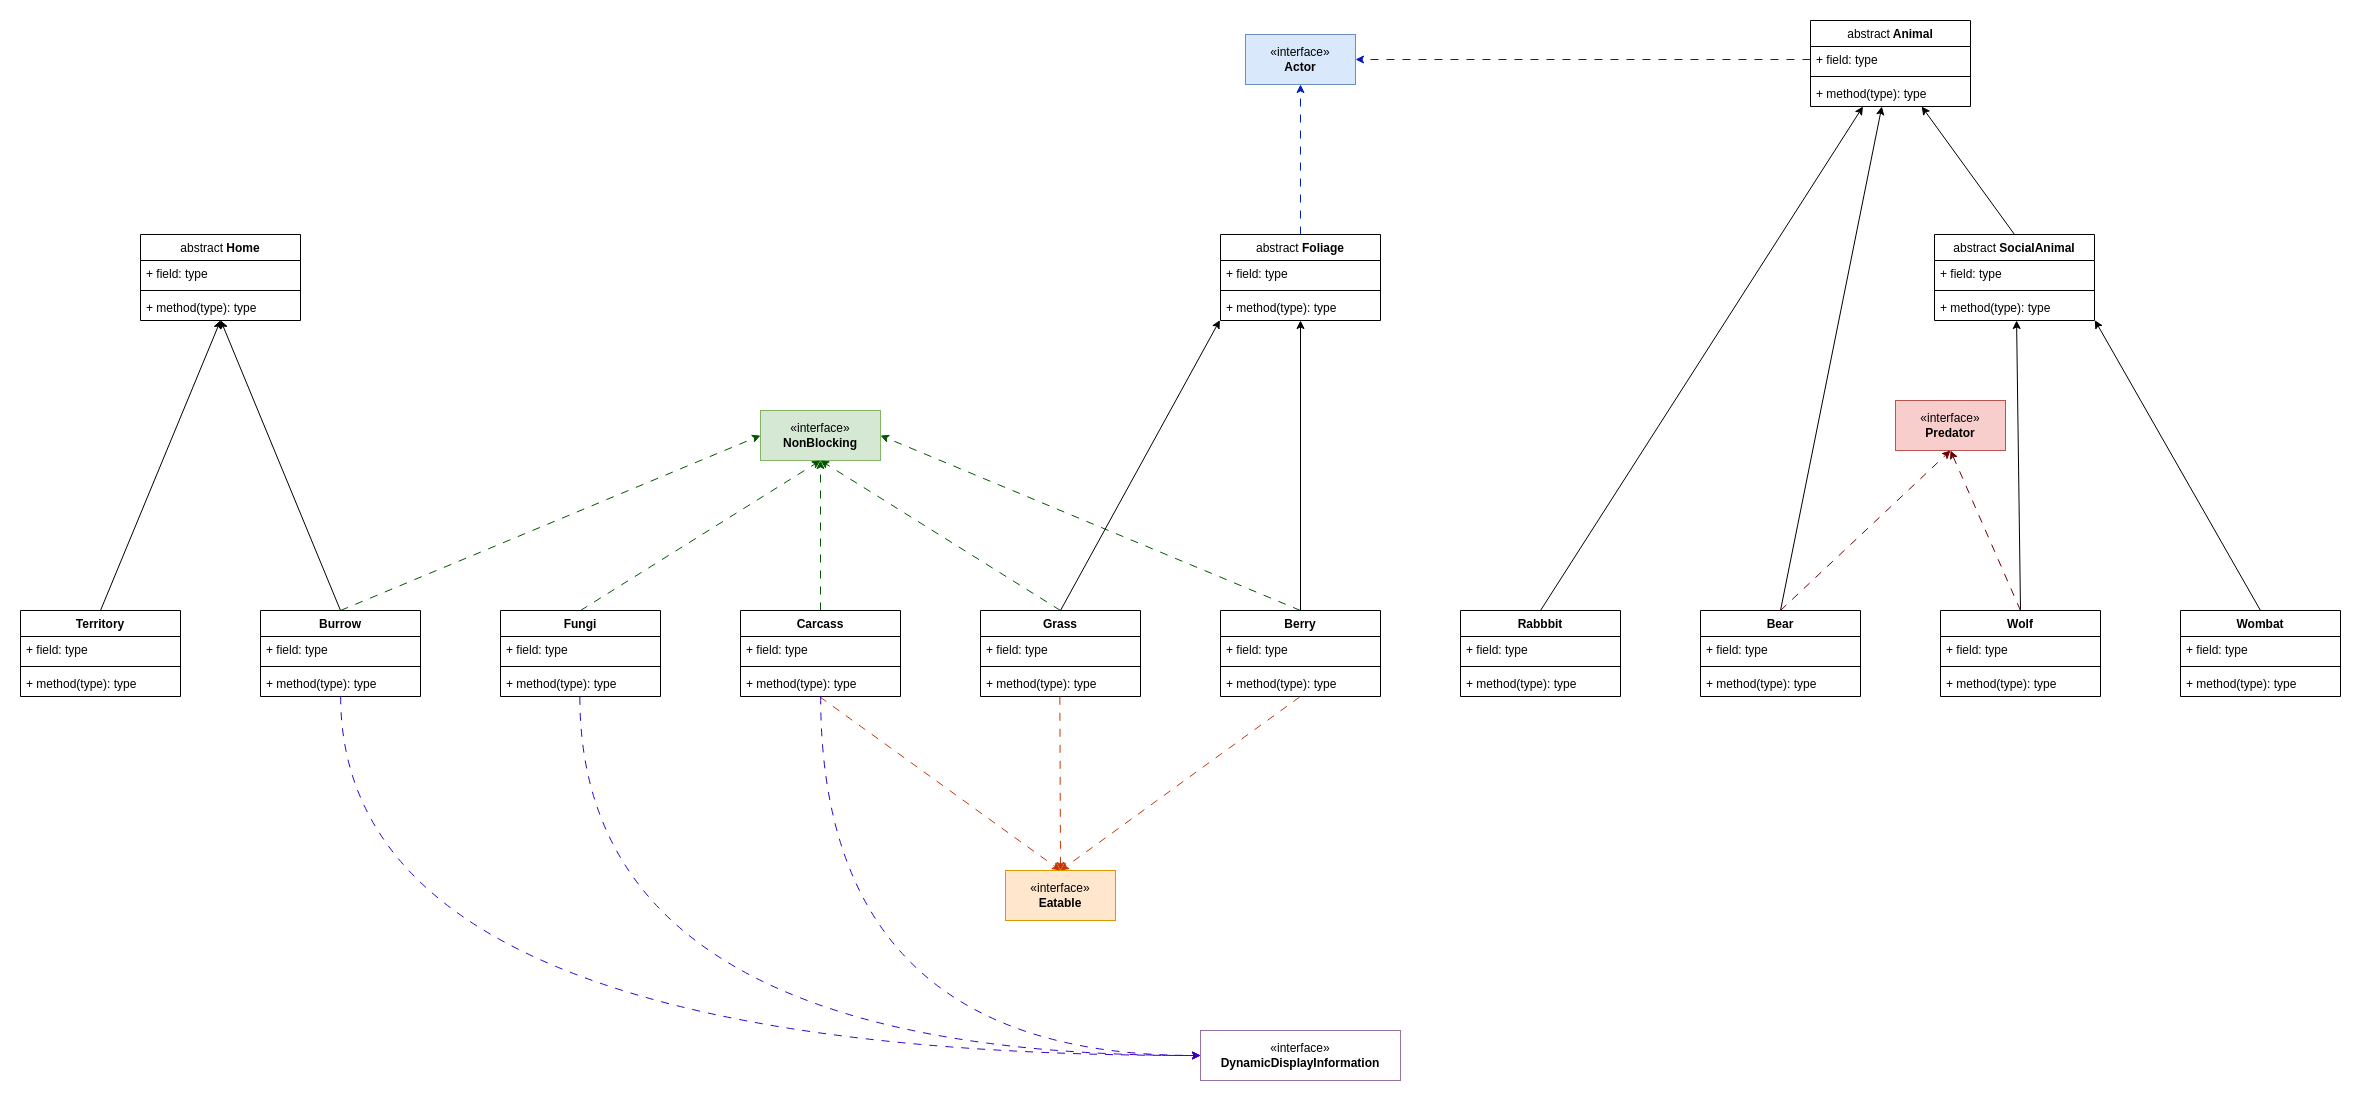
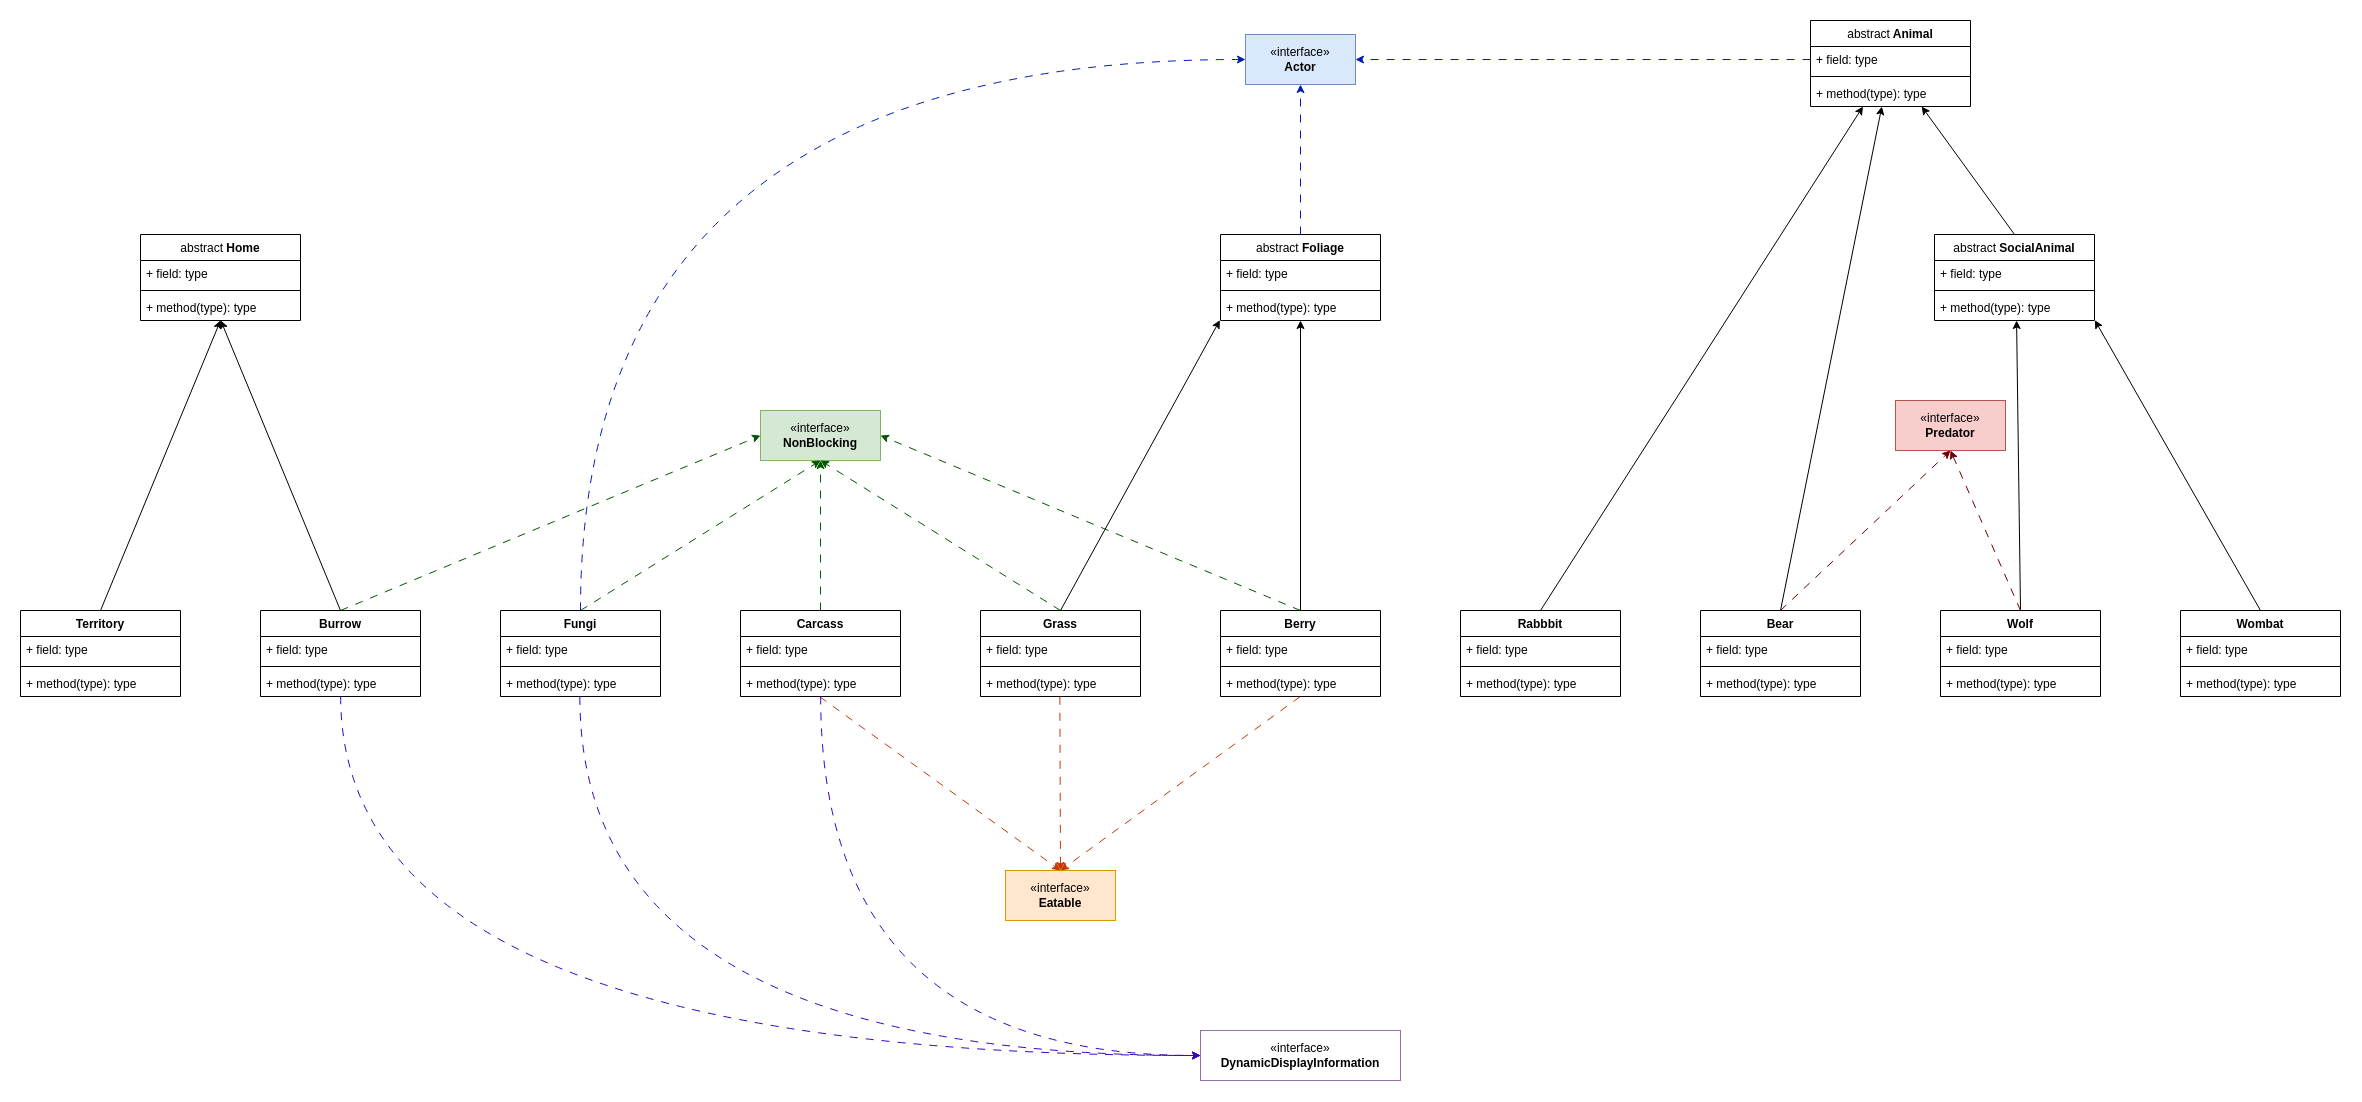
edge "Fungi" -> "«interface» Actor": added
